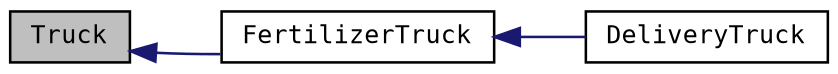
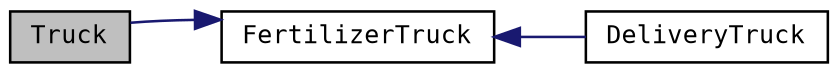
edge "FertilizerTruck" -> "Truck": reversed
